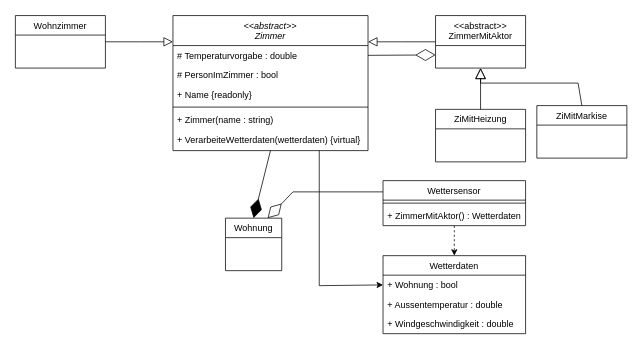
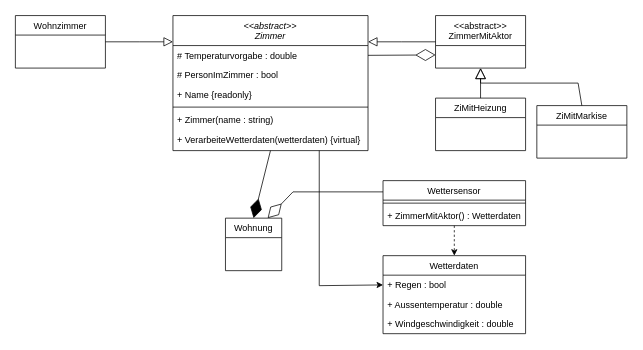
node "ZiMitHeizung": moved (480, 135) -> (480, 124)
node "+ Wohnung : bool": label "+ Wohnung : bool" -> "+ Regen : bool"
